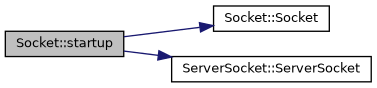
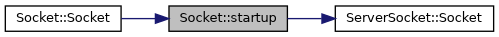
edge "Socket::startup" -> "Socket::Socket": reversed
node "ServerSocket::ServerSocket": label "ServerSocket::ServerSocket" -> "ServerSocket::Socket"
